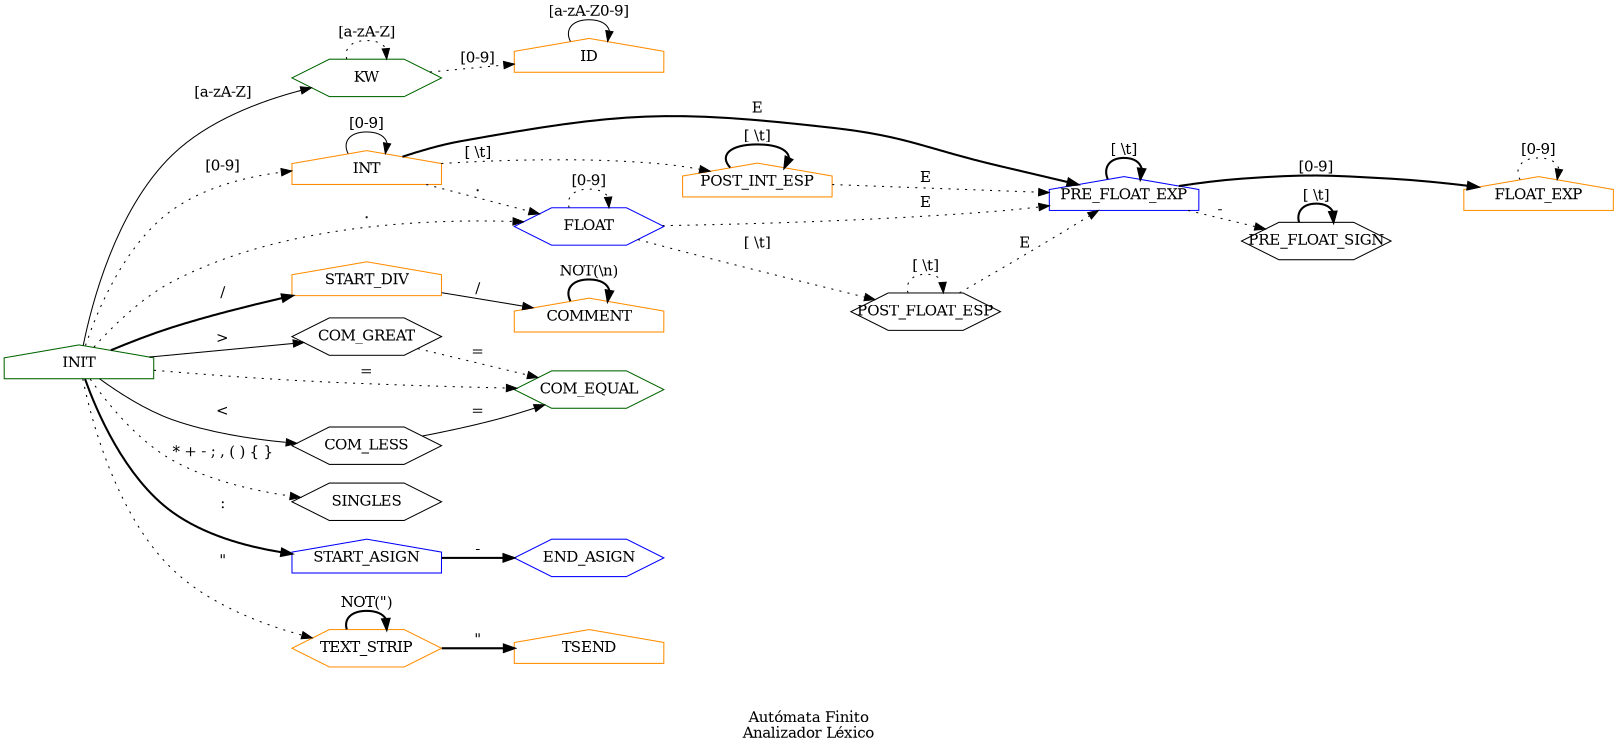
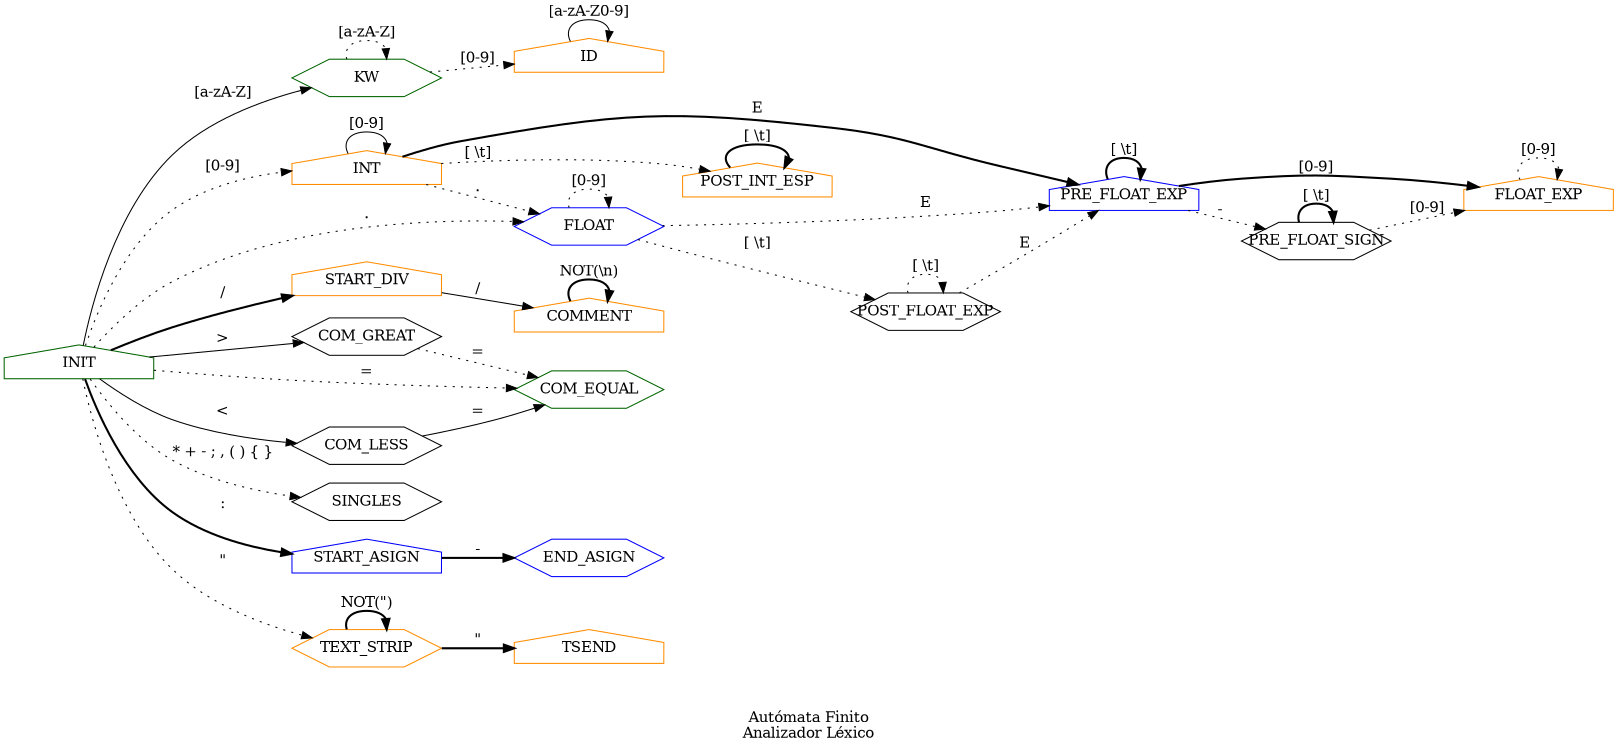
edge "POST_INT_ESP" -> "PRE_FLOAT_EXP": removed, label "E"
edge "PRE_FLOAT_SIGN" -> "FLOAT_EXP": added, label "[0-9]"
node "POST_FLOAT_ESP": label "POST_FLOAT_ESP" -> "POST_FLOAT_EXP"
